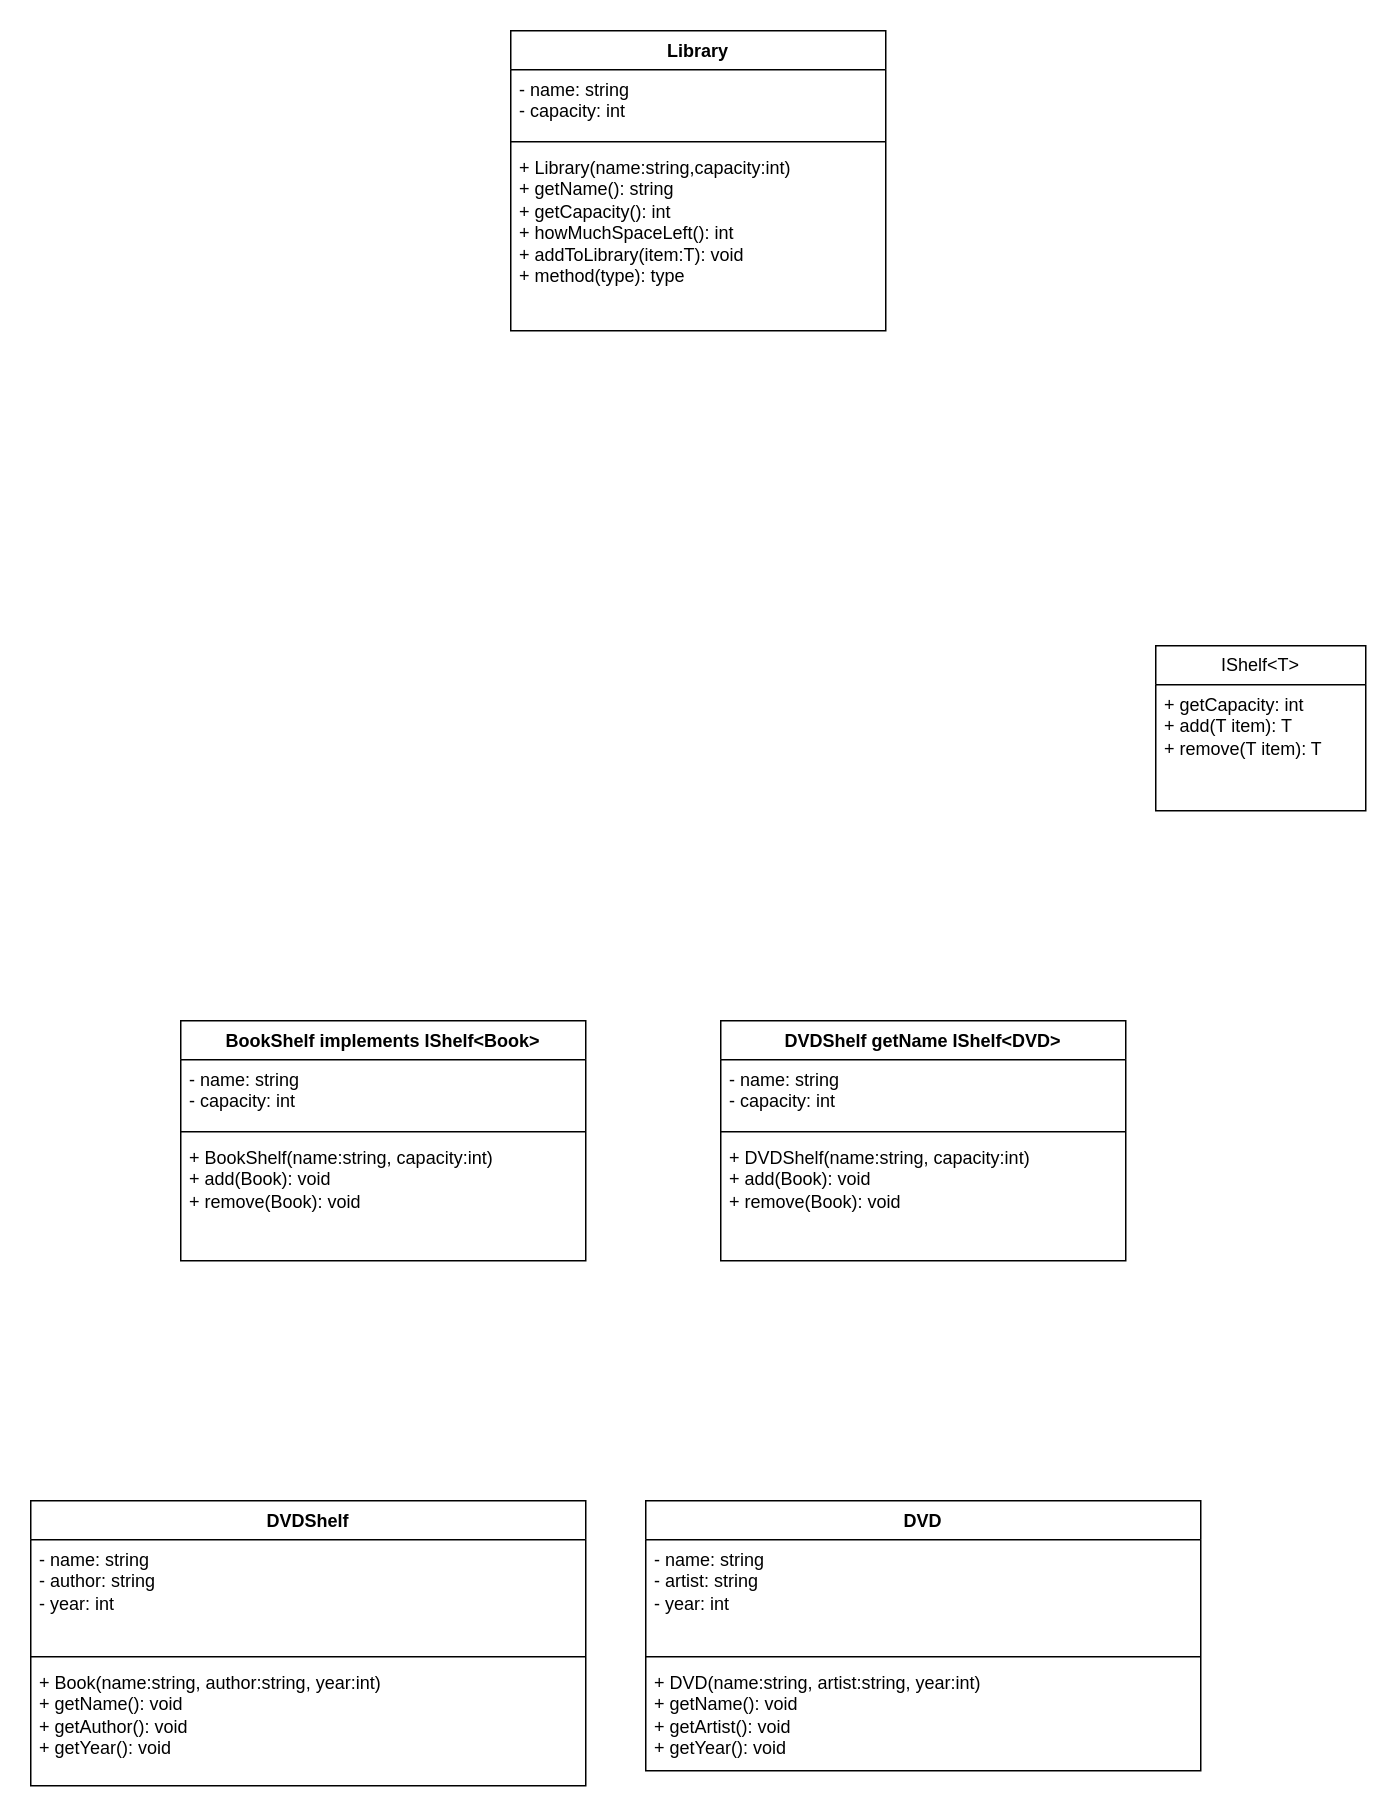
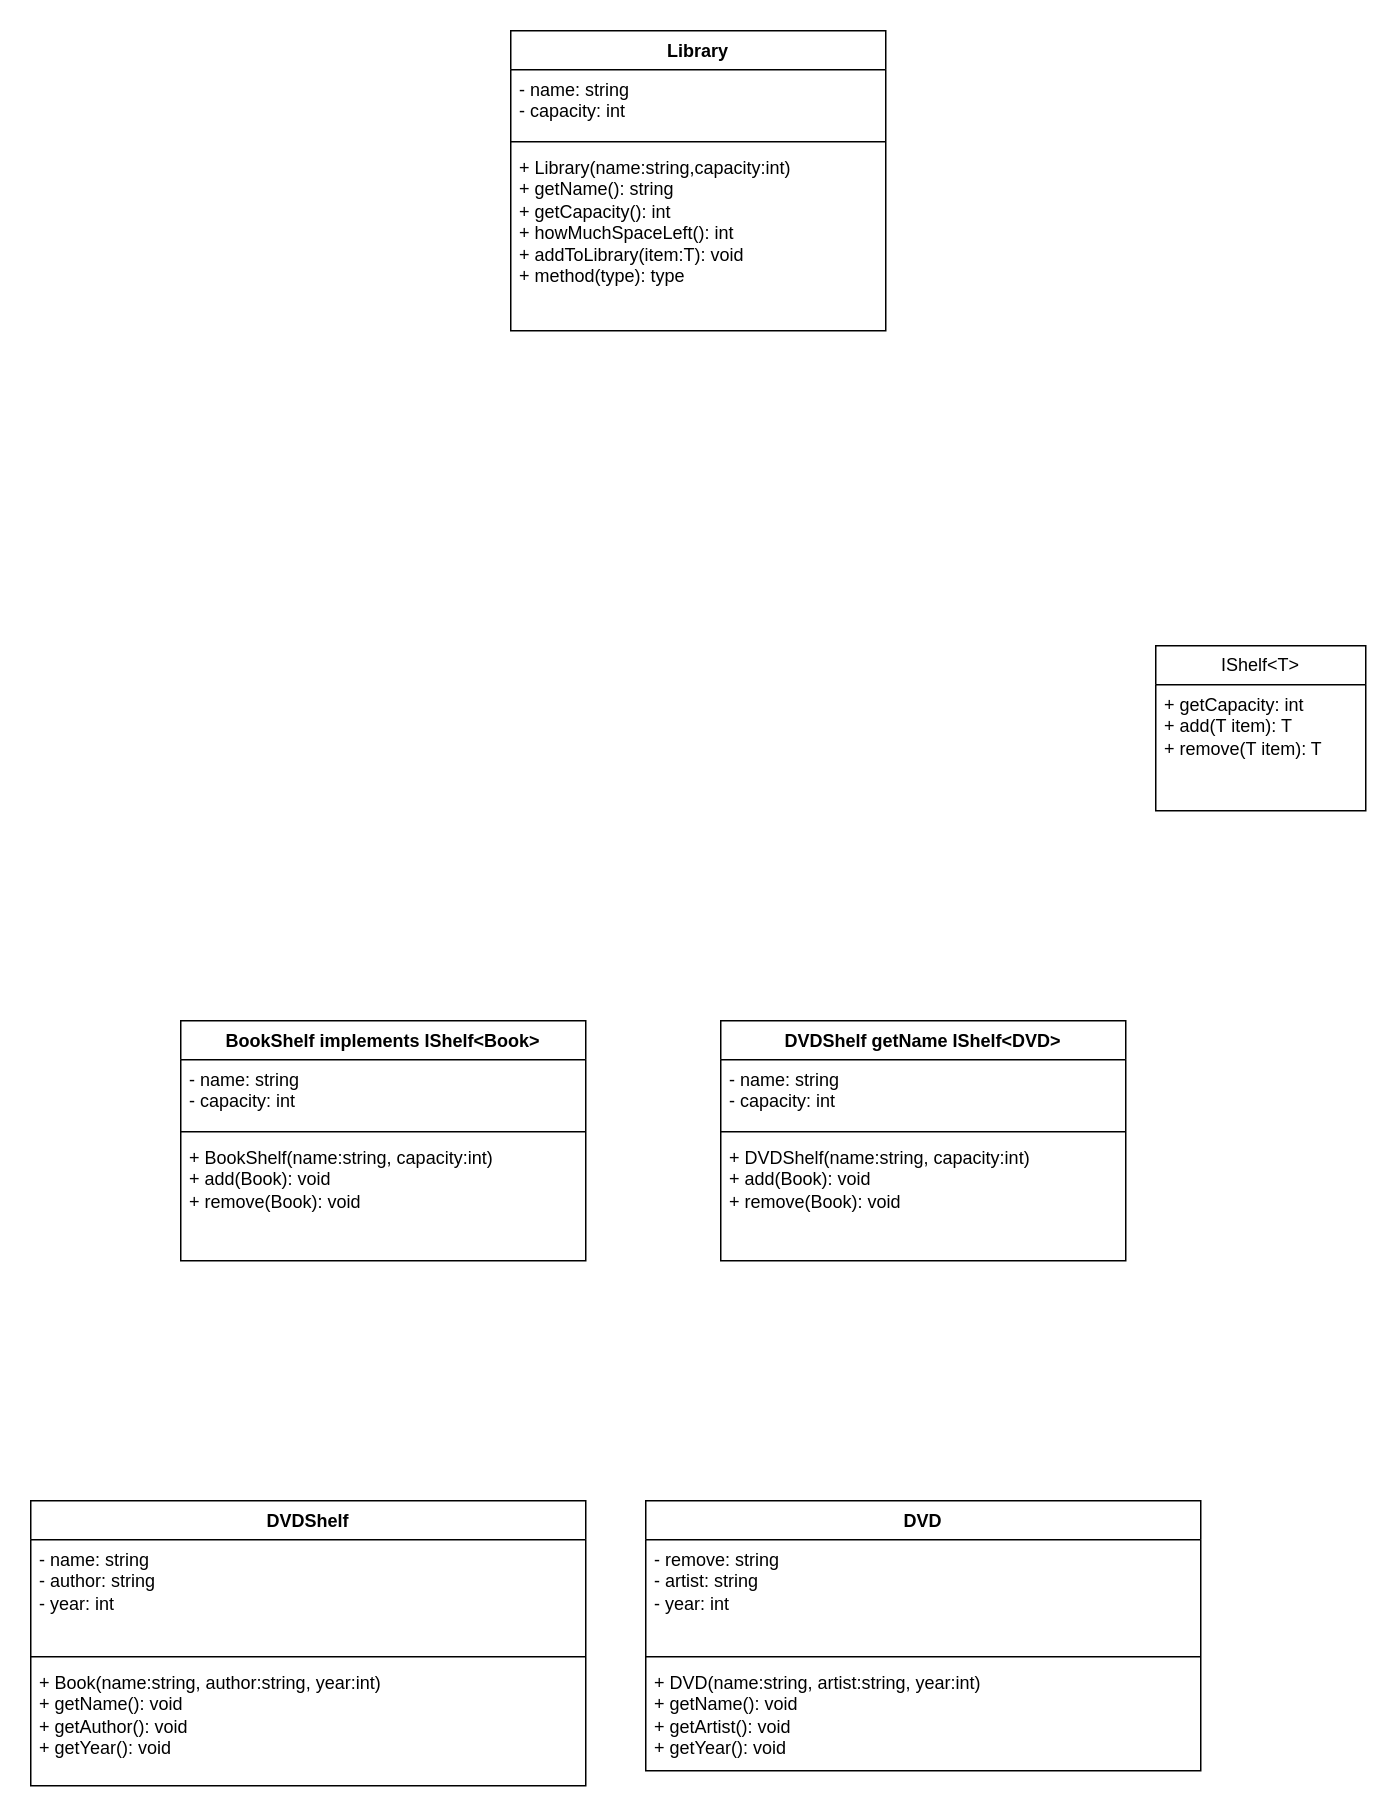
node "- name: string - artist: string - year: int": label "- name: string - artist: string - year: int" -> "- remove: string - artist: string - year: int"
